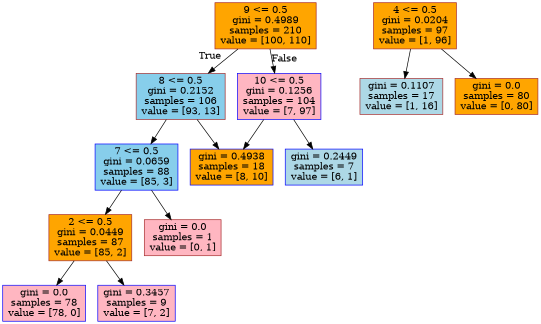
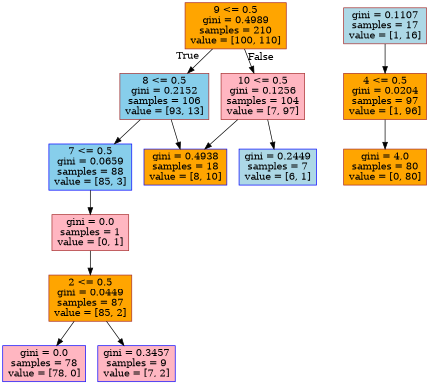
edge "4 <= 0.5 gini = 0.0204 samples = 97 value = [1, 96]" -> "gini = 0.1107 samples = 17 value = [1, 16]": reversed
node "10 <= 0.5 gini = 0.1256 samples = 104 value = [7, 97]": color blue -> brown
node "gini = 0.0 samples = 80 value = [0, 80]": label "gini = 0.0 samples = 80 value = [0, 80]" -> "gini = 4.0 samples = 80 value = [0, 80]"
edge "7 <= 0.5 gini = 0.0659 samples = 88 value = [85, 3]" -> "2 <= 0.5 gini = 0.0449 samples = 87 value = [85, 2]": now "gini = 0.0 samples = 1 value = [0, 1]" -> "2 <= 0.5 gini = 0.0449 samples = 87 value = [85, 2]"
